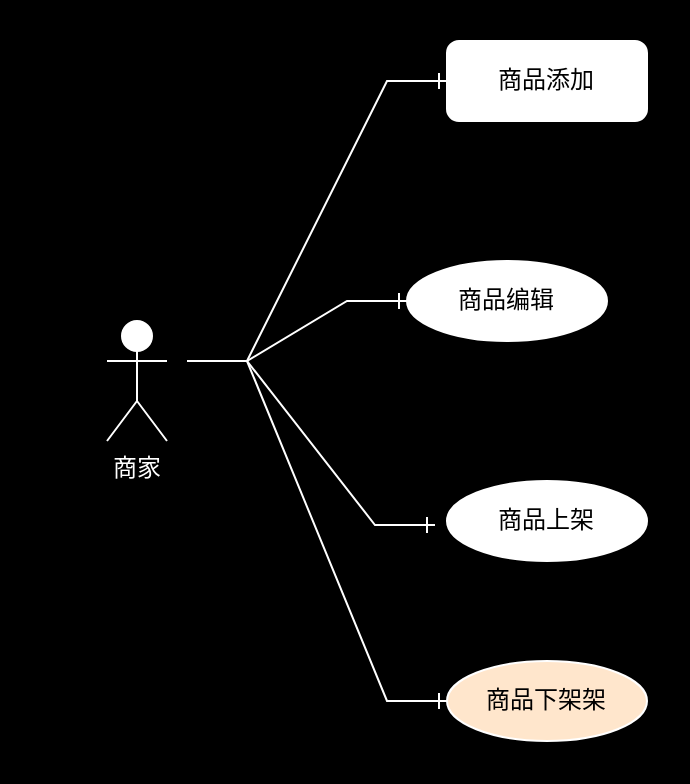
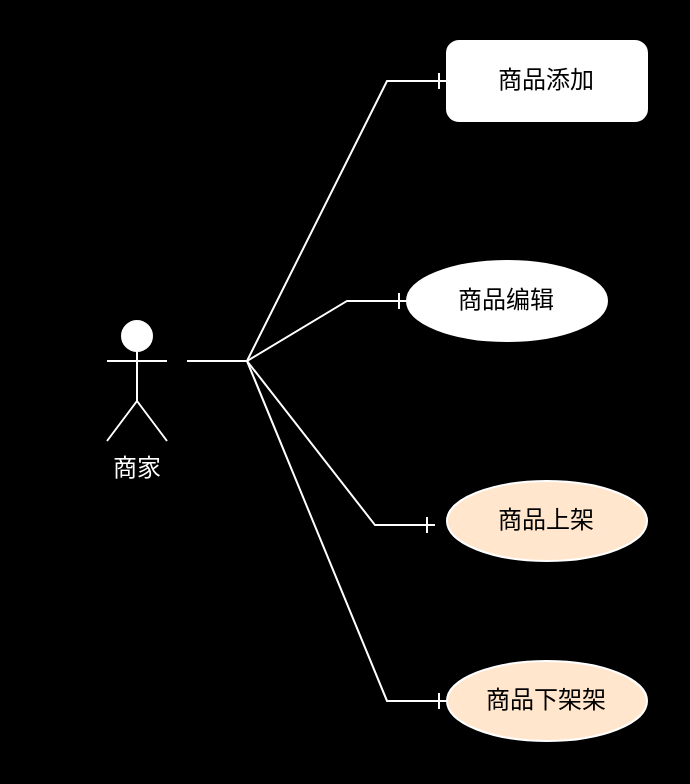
node "商品上架": fillcolor #ffffff -> #ffe6cc
